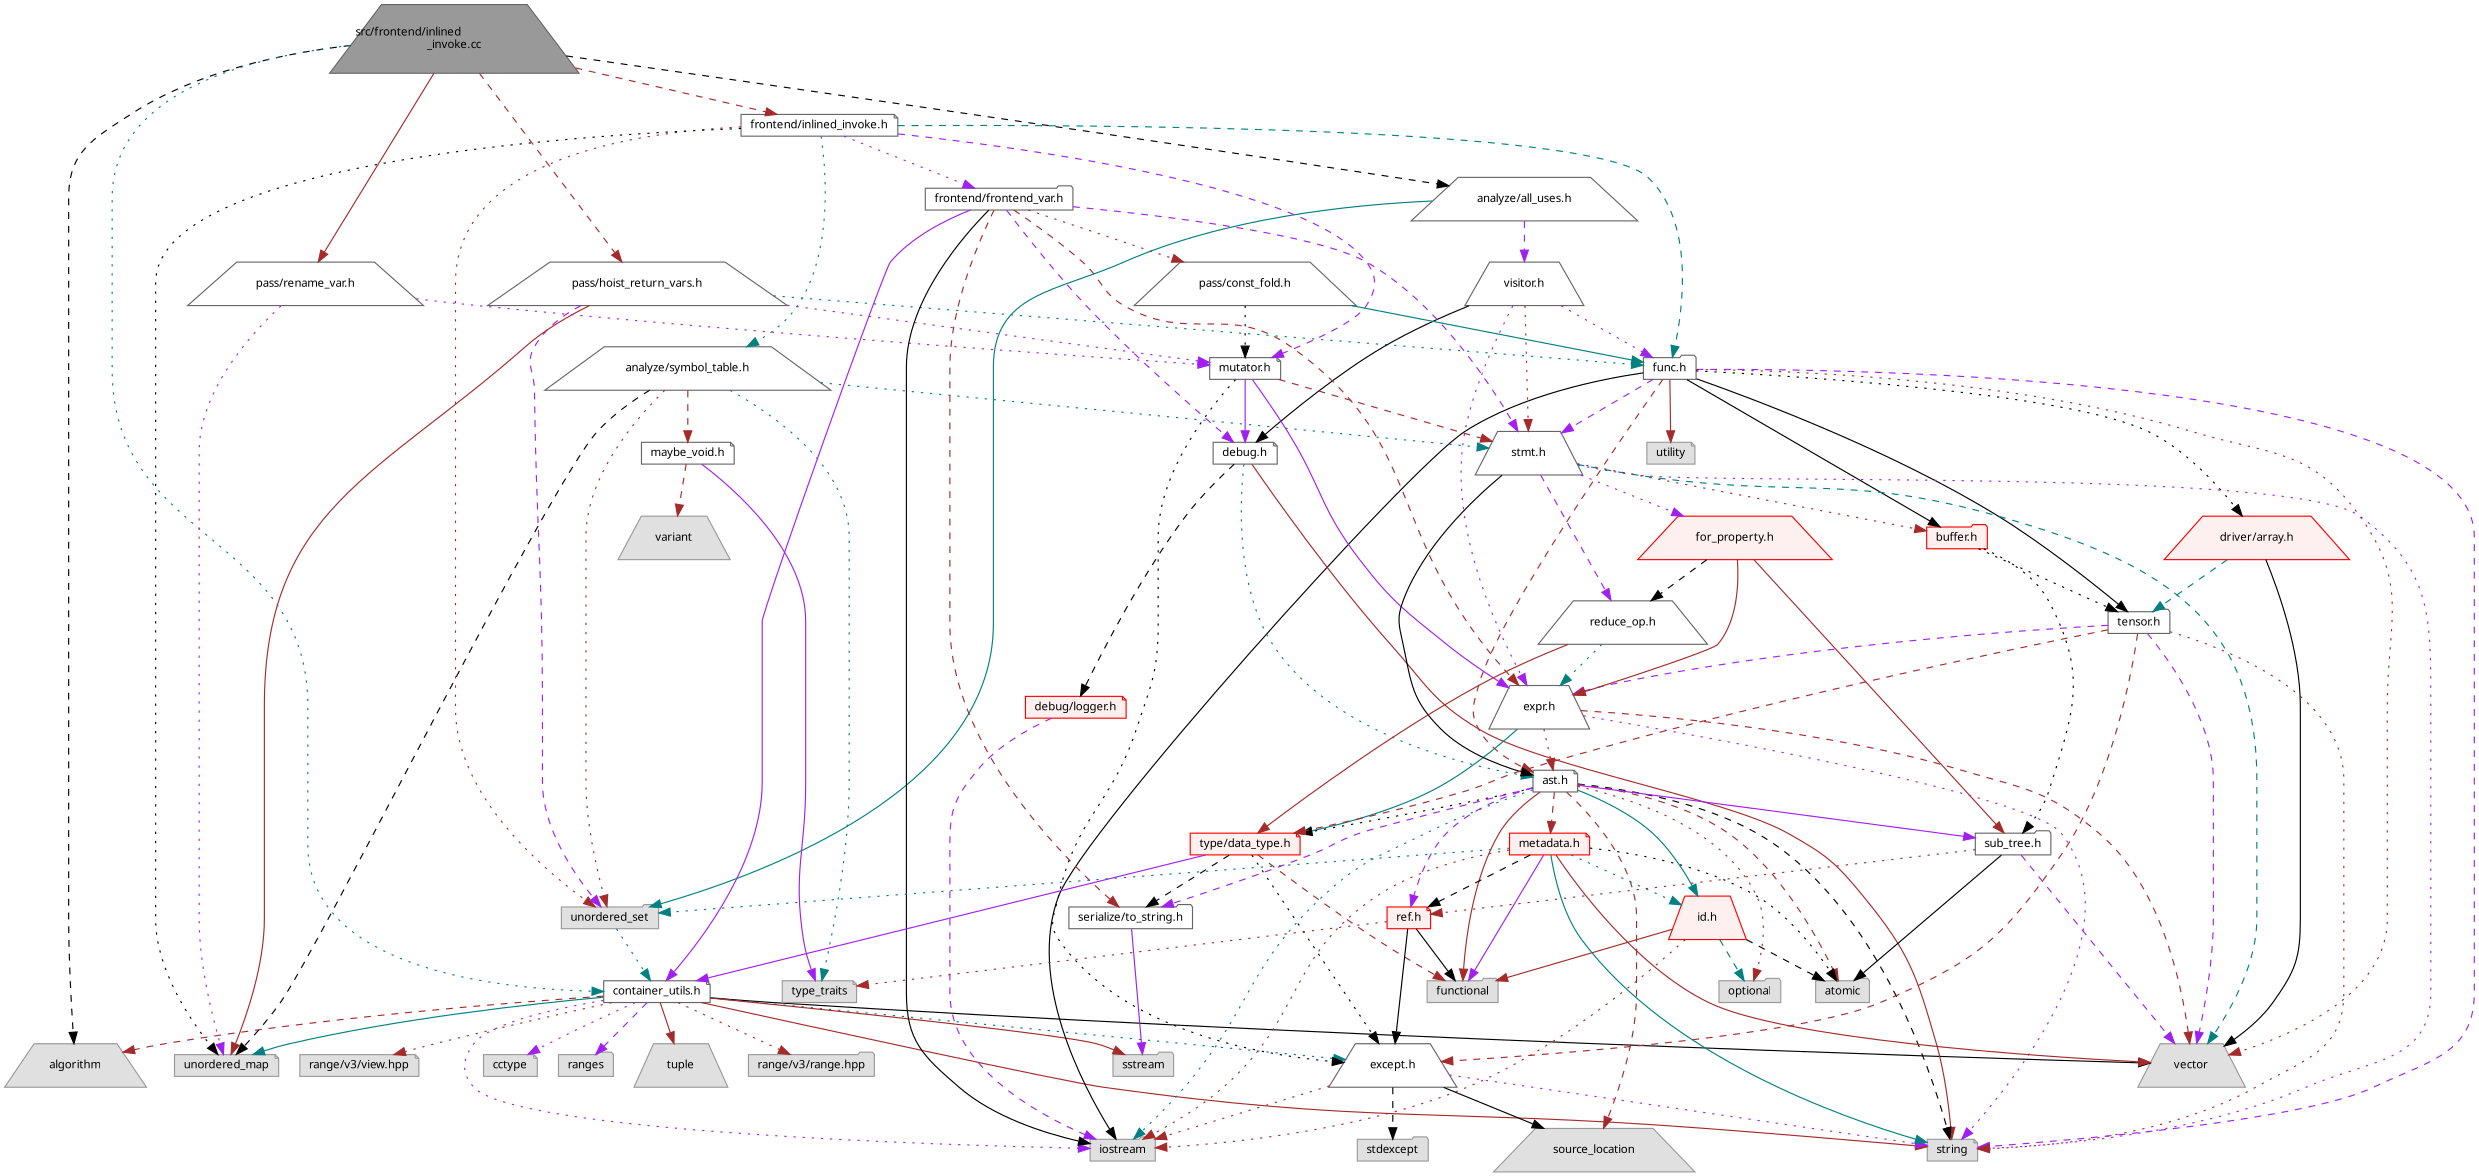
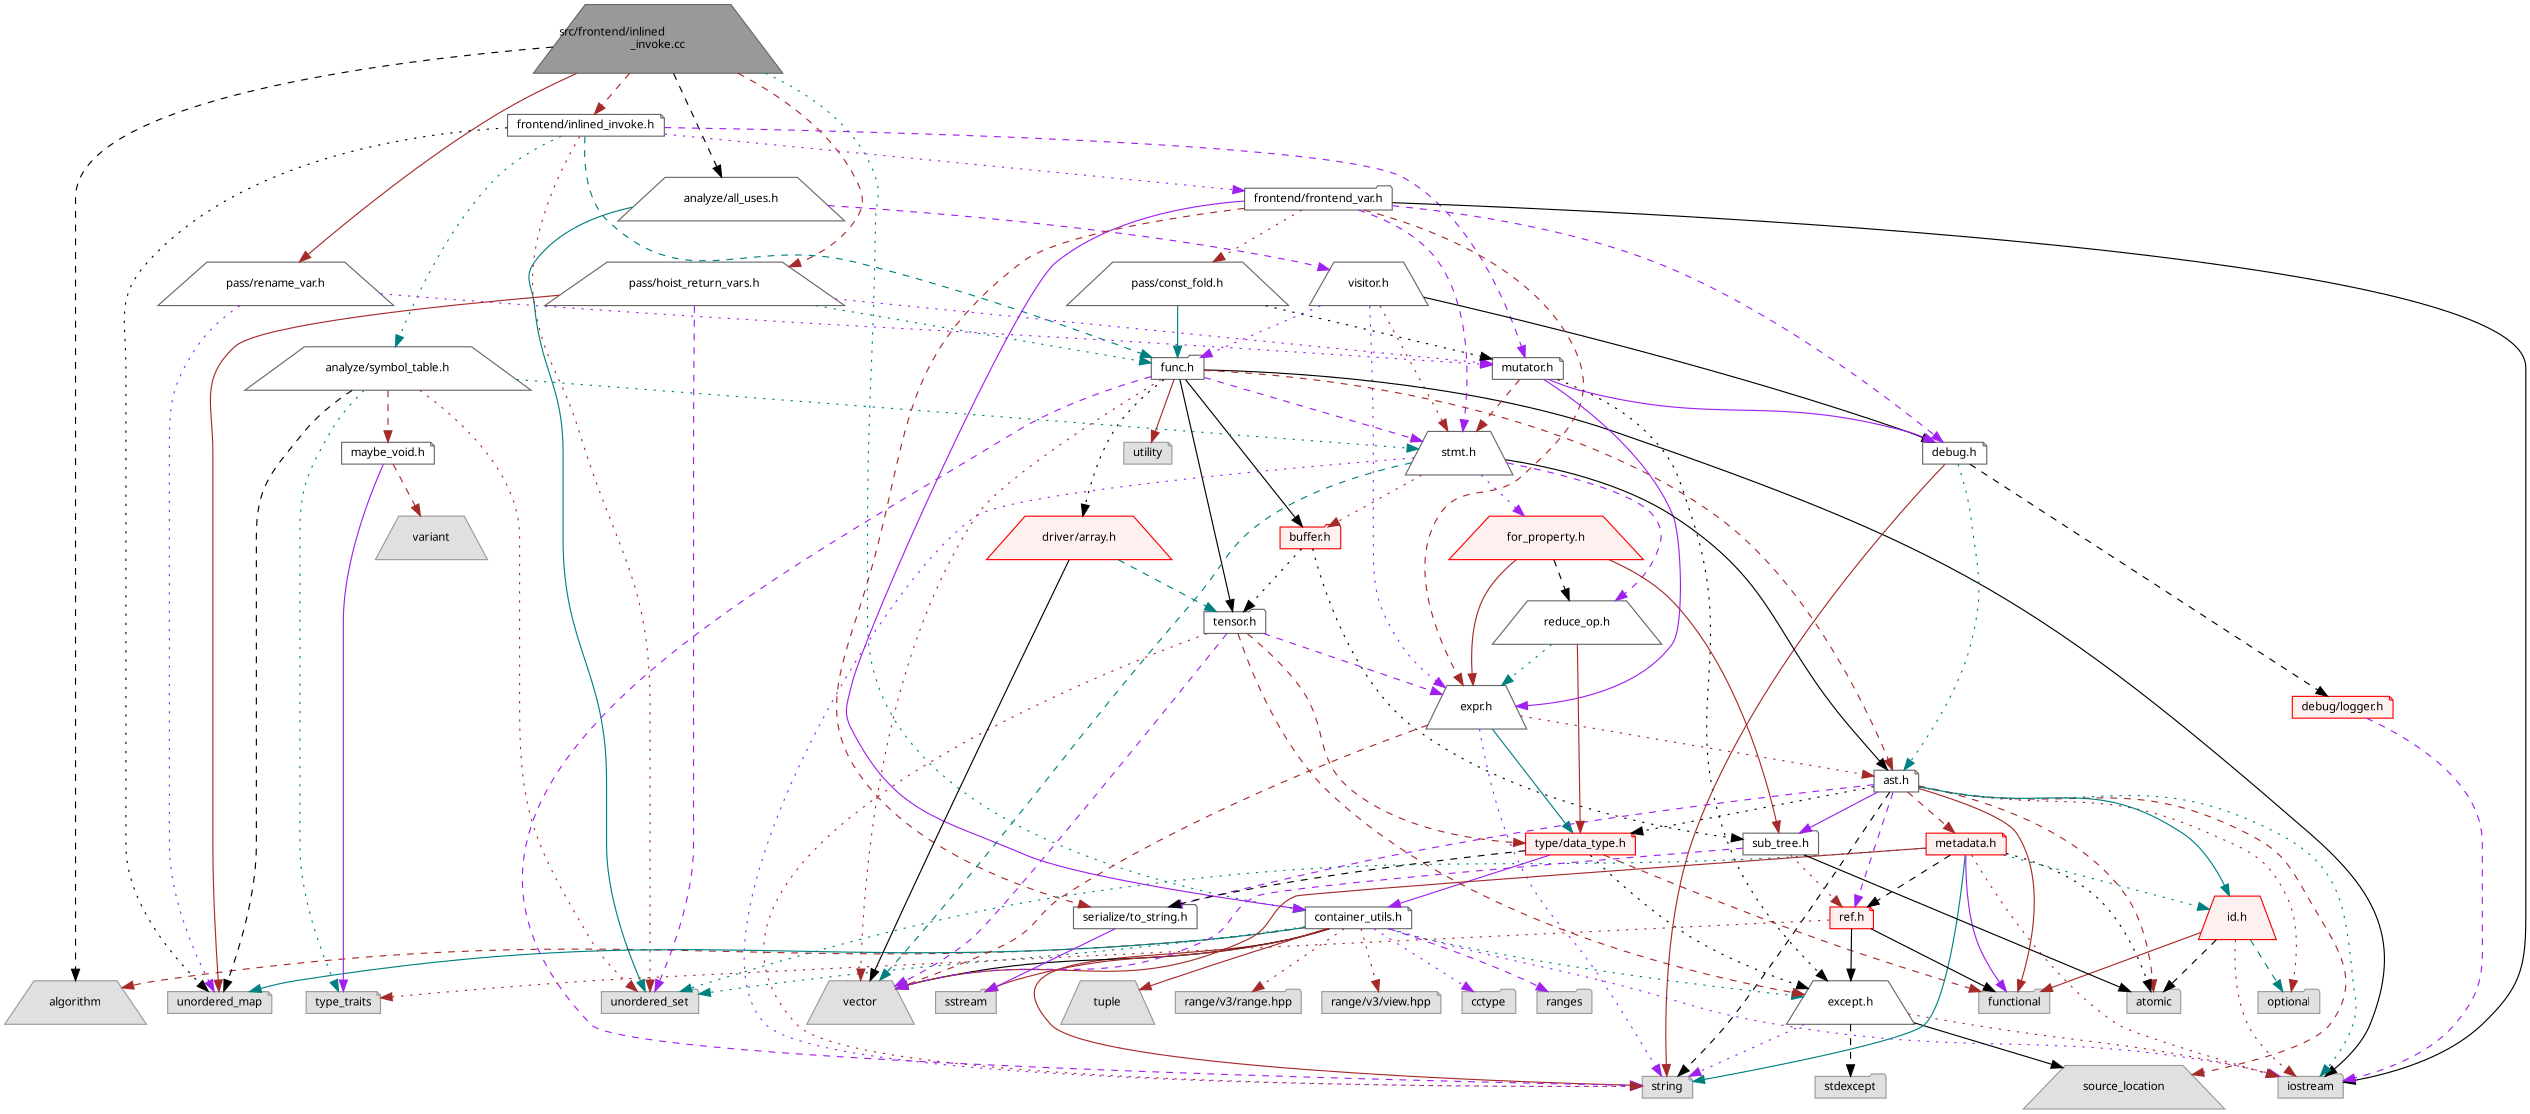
edge "unordered_set" -> "container_utils.h": reversed
node "cctype": shape note -> folder
